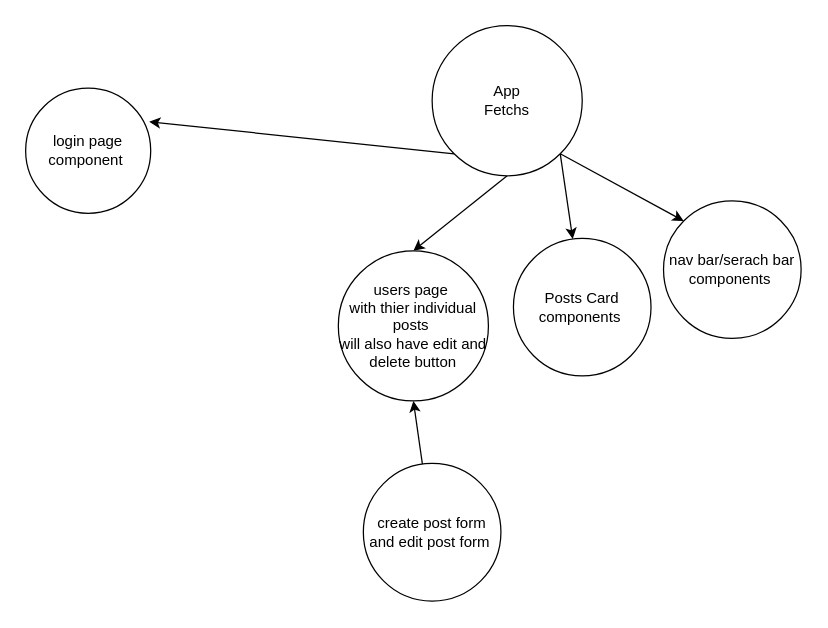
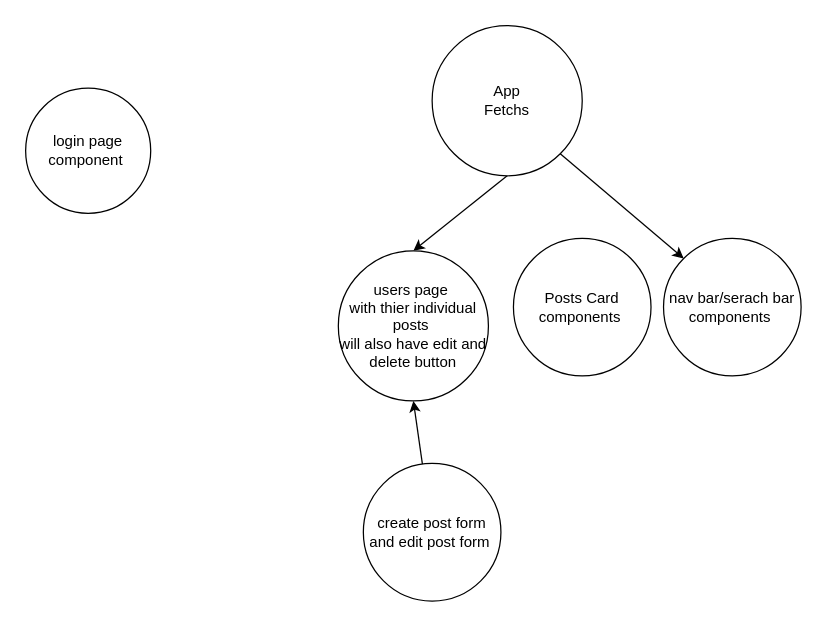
edge "App Fetchs" -> "login page component": removed
edge "App Fetchs" -> "Posts Card components": removed
node "nav bar/serach bar components": moved (732, 269) -> (732, 307)
